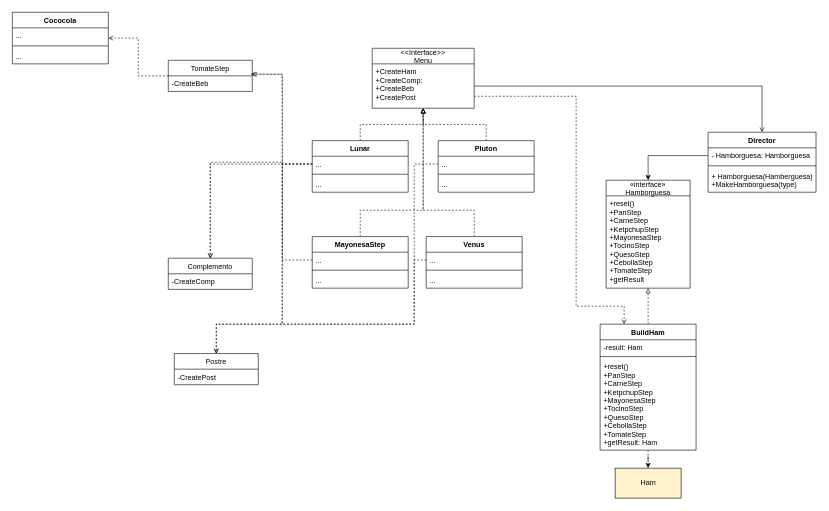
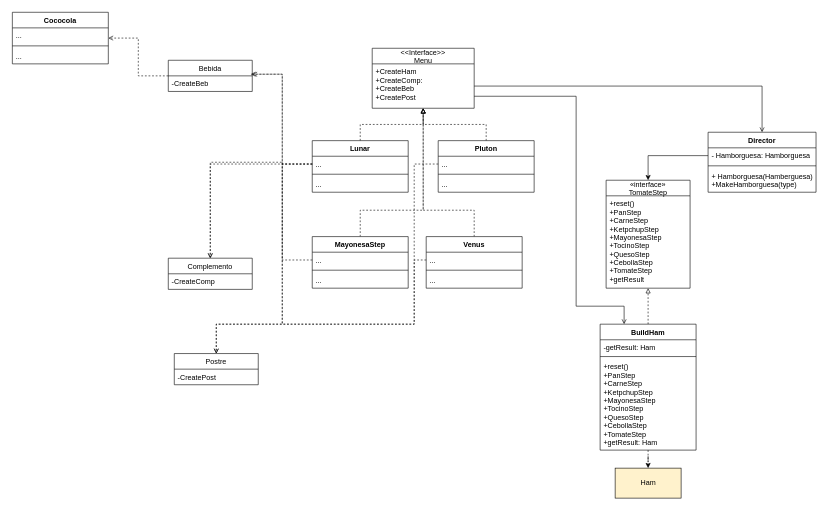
node "TomateStep": label "TomateStep" -> "Bebida"
edge "+CreateHam +CreateComp: +CreateBeb +CreatePost" -> "BuildHam": style dashed -> solid
node "«interface» Hamborguesa": label "«interface» Hamborguesa" -> "«interface» TomateStep"
node "-result: Ham": label "-result: Ham" -> "-getResult: Ham"
